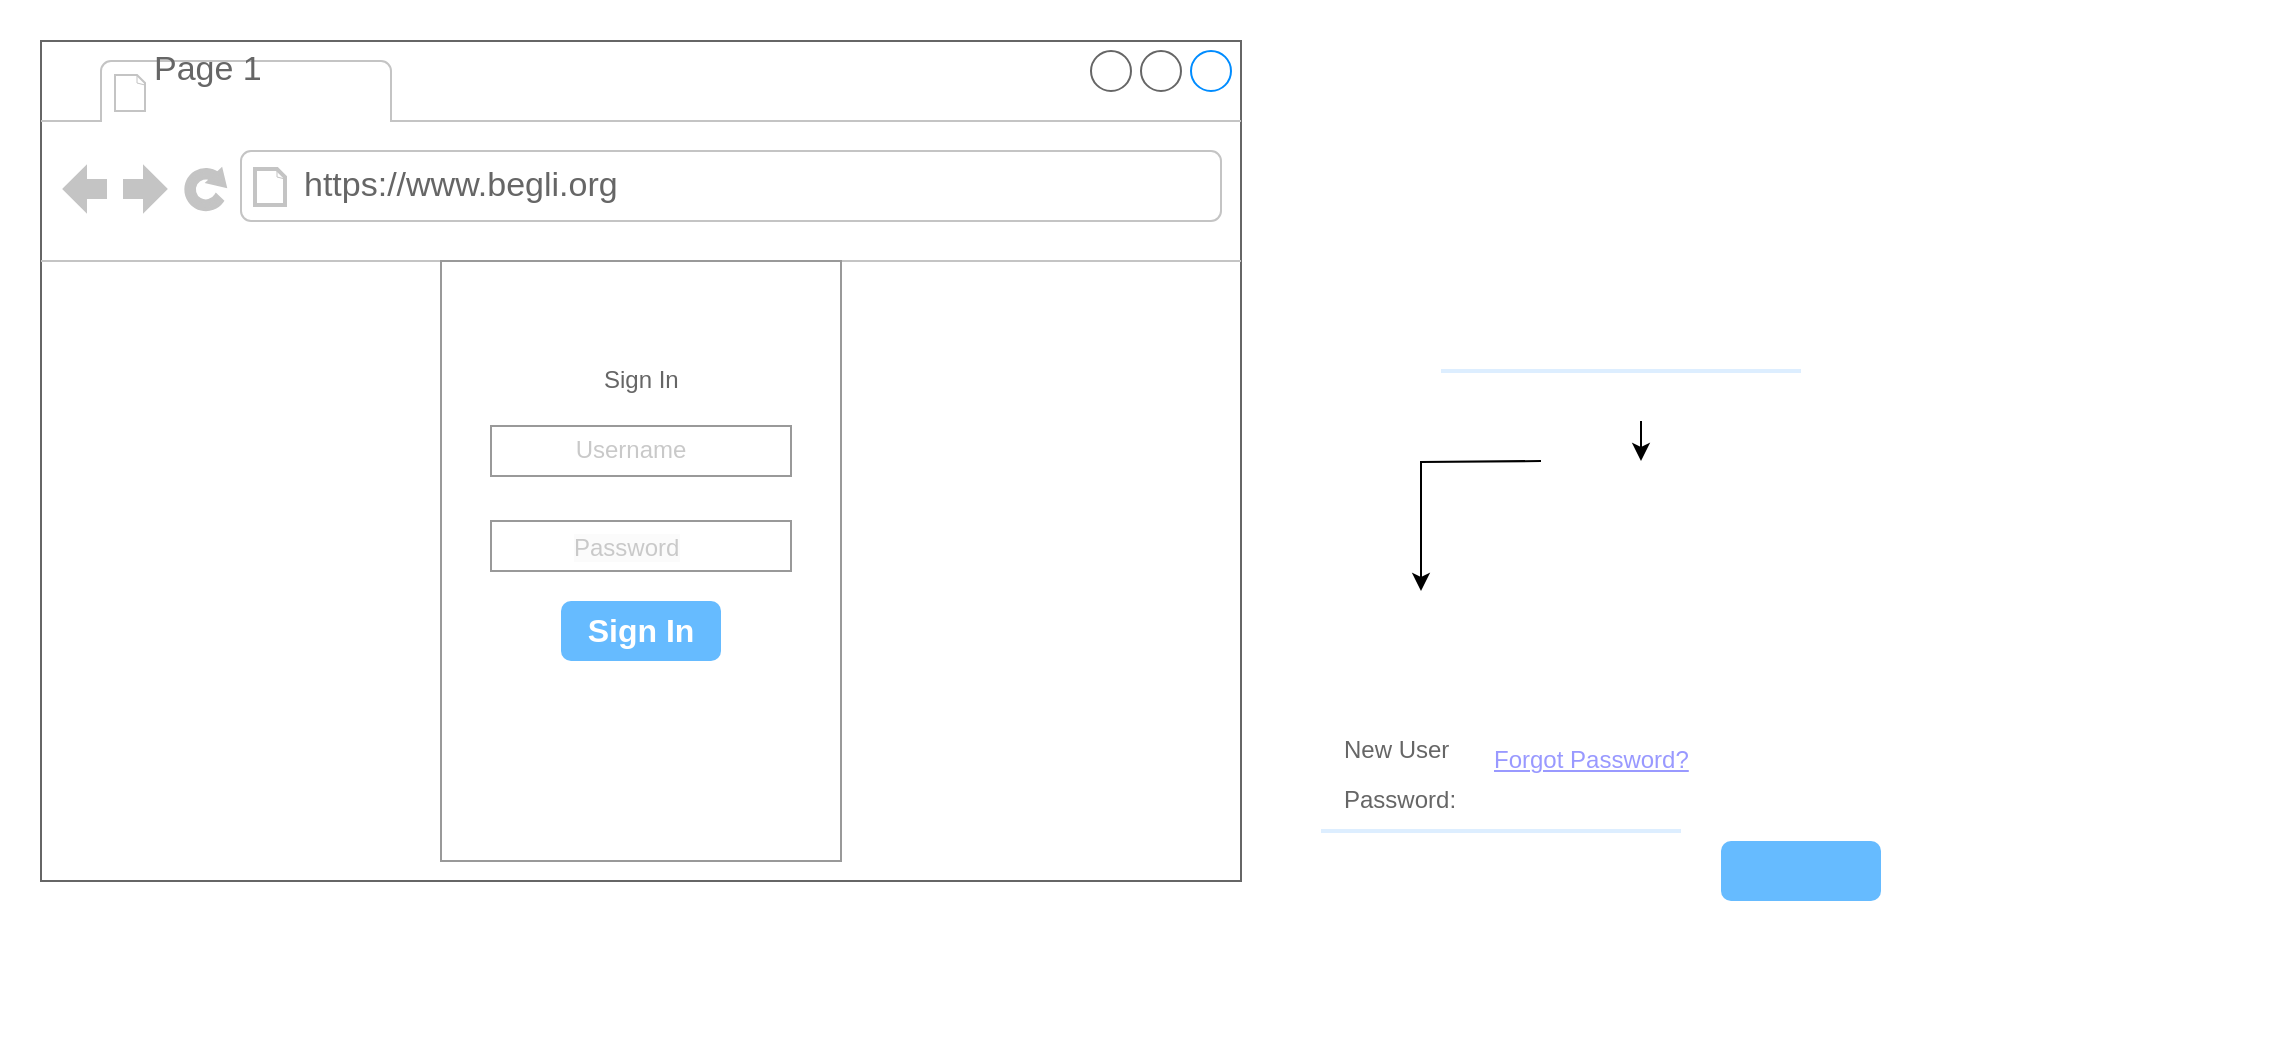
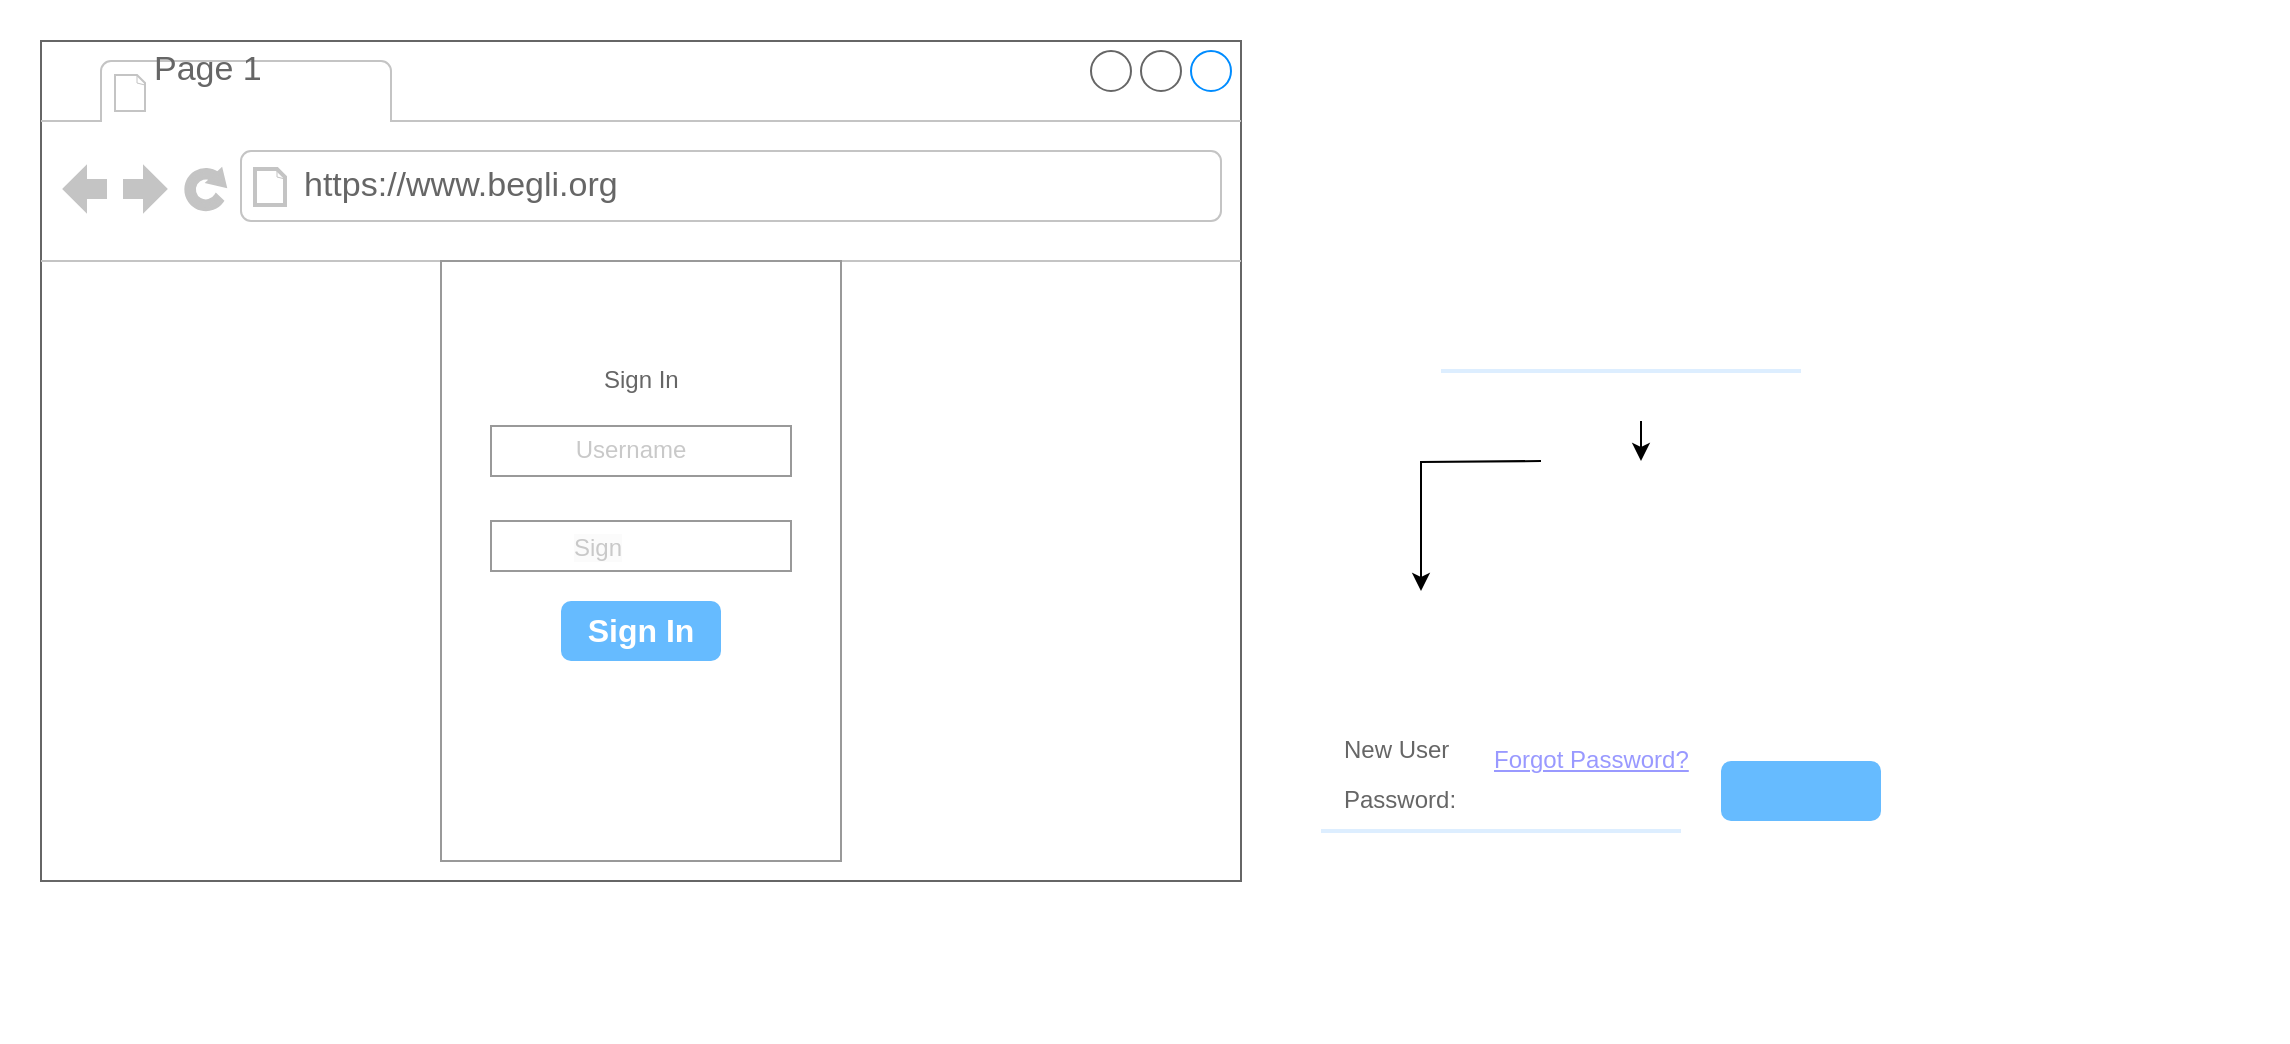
node "Password": label "Password" -> "Sign"
node "SIGN UP": moved (1801, 871) -> (1801, 791)
